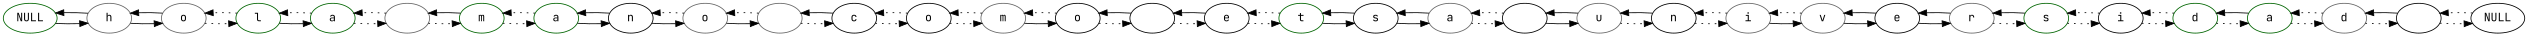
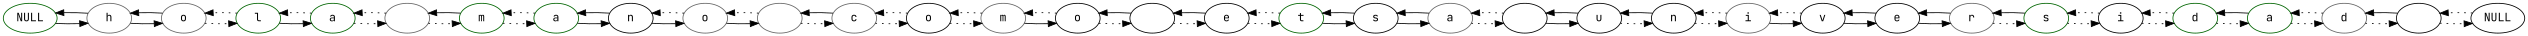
node "c": color black -> gray40
node "u": color gray40 -> black
node "v": color gray40 -> black
